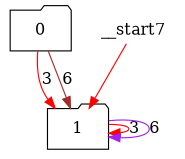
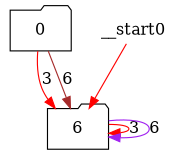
node "__start7": label "__start7" -> "__start0"
node "1": label "1" -> "6"
